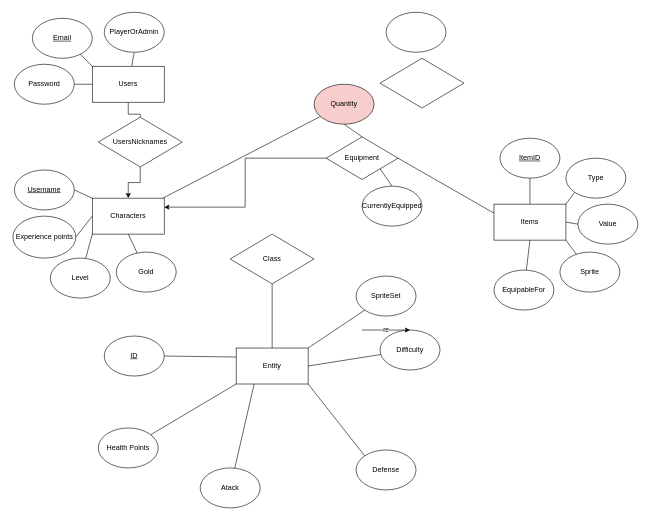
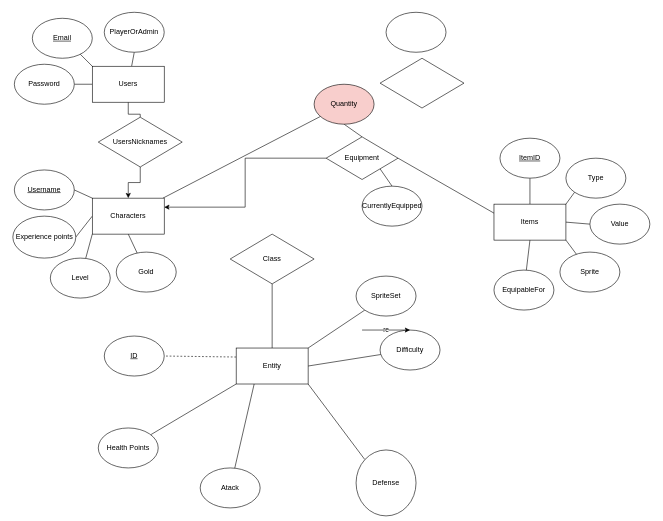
node "Value": moved (608, 224) -> (620, 224)
edge "ID" -- "Entity": style solid -> dashed
node "Defense": size 60x40 -> 60x66
